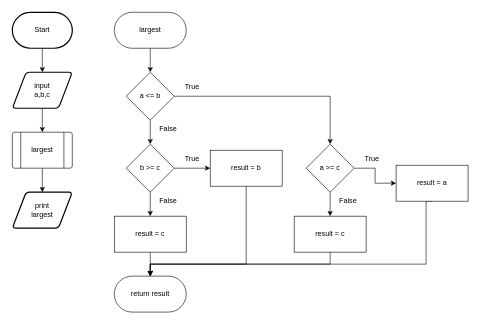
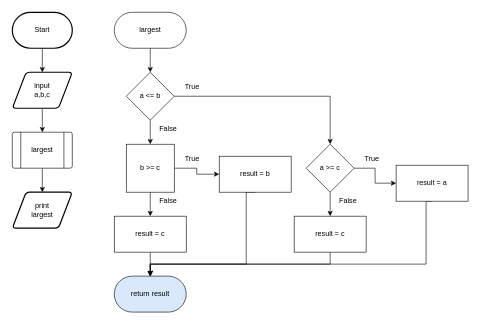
node "b >= c": shape diamond -> rectangle
node "result = b": moved (246, 168) -> (255, 174)
node "return result": fillcolor #ffffff -> #dae8fc
